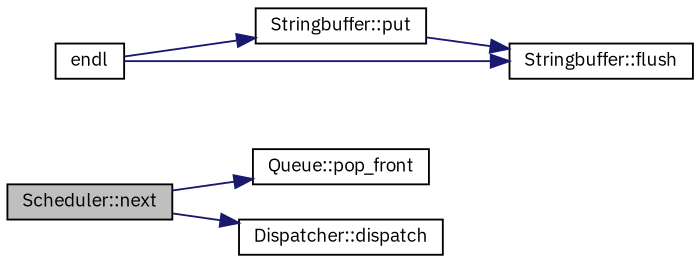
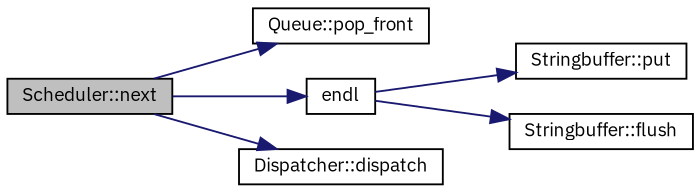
edge "Stringbuffer::put" -> "Stringbuffer::flush": removed
edge "Scheduler::next" -> "endl": added
